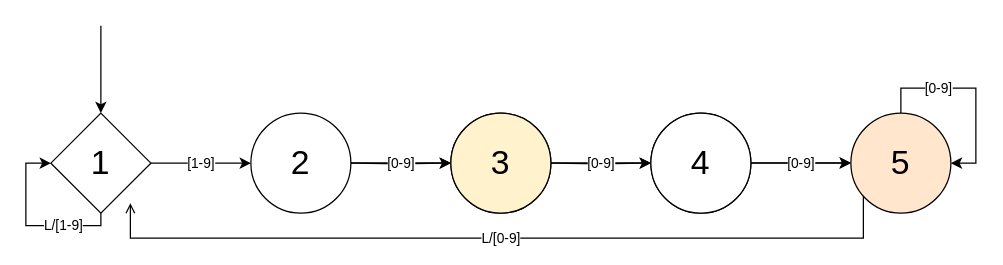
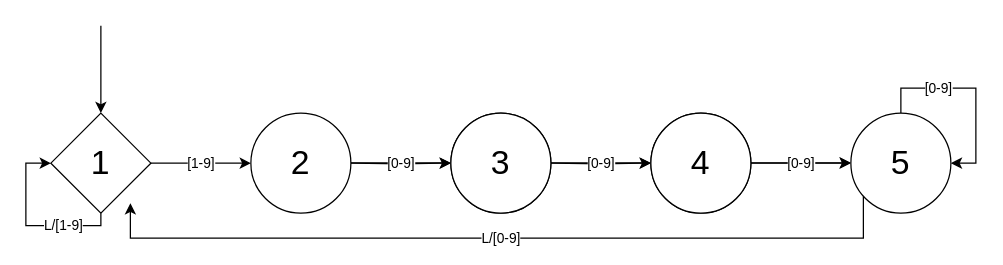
node "3": fillcolor #fff2cc -> #ffffff
node "5": fillcolor #ffe6cc -> #ffffff
edge "5" -> "1": arrowhead open -> classic
